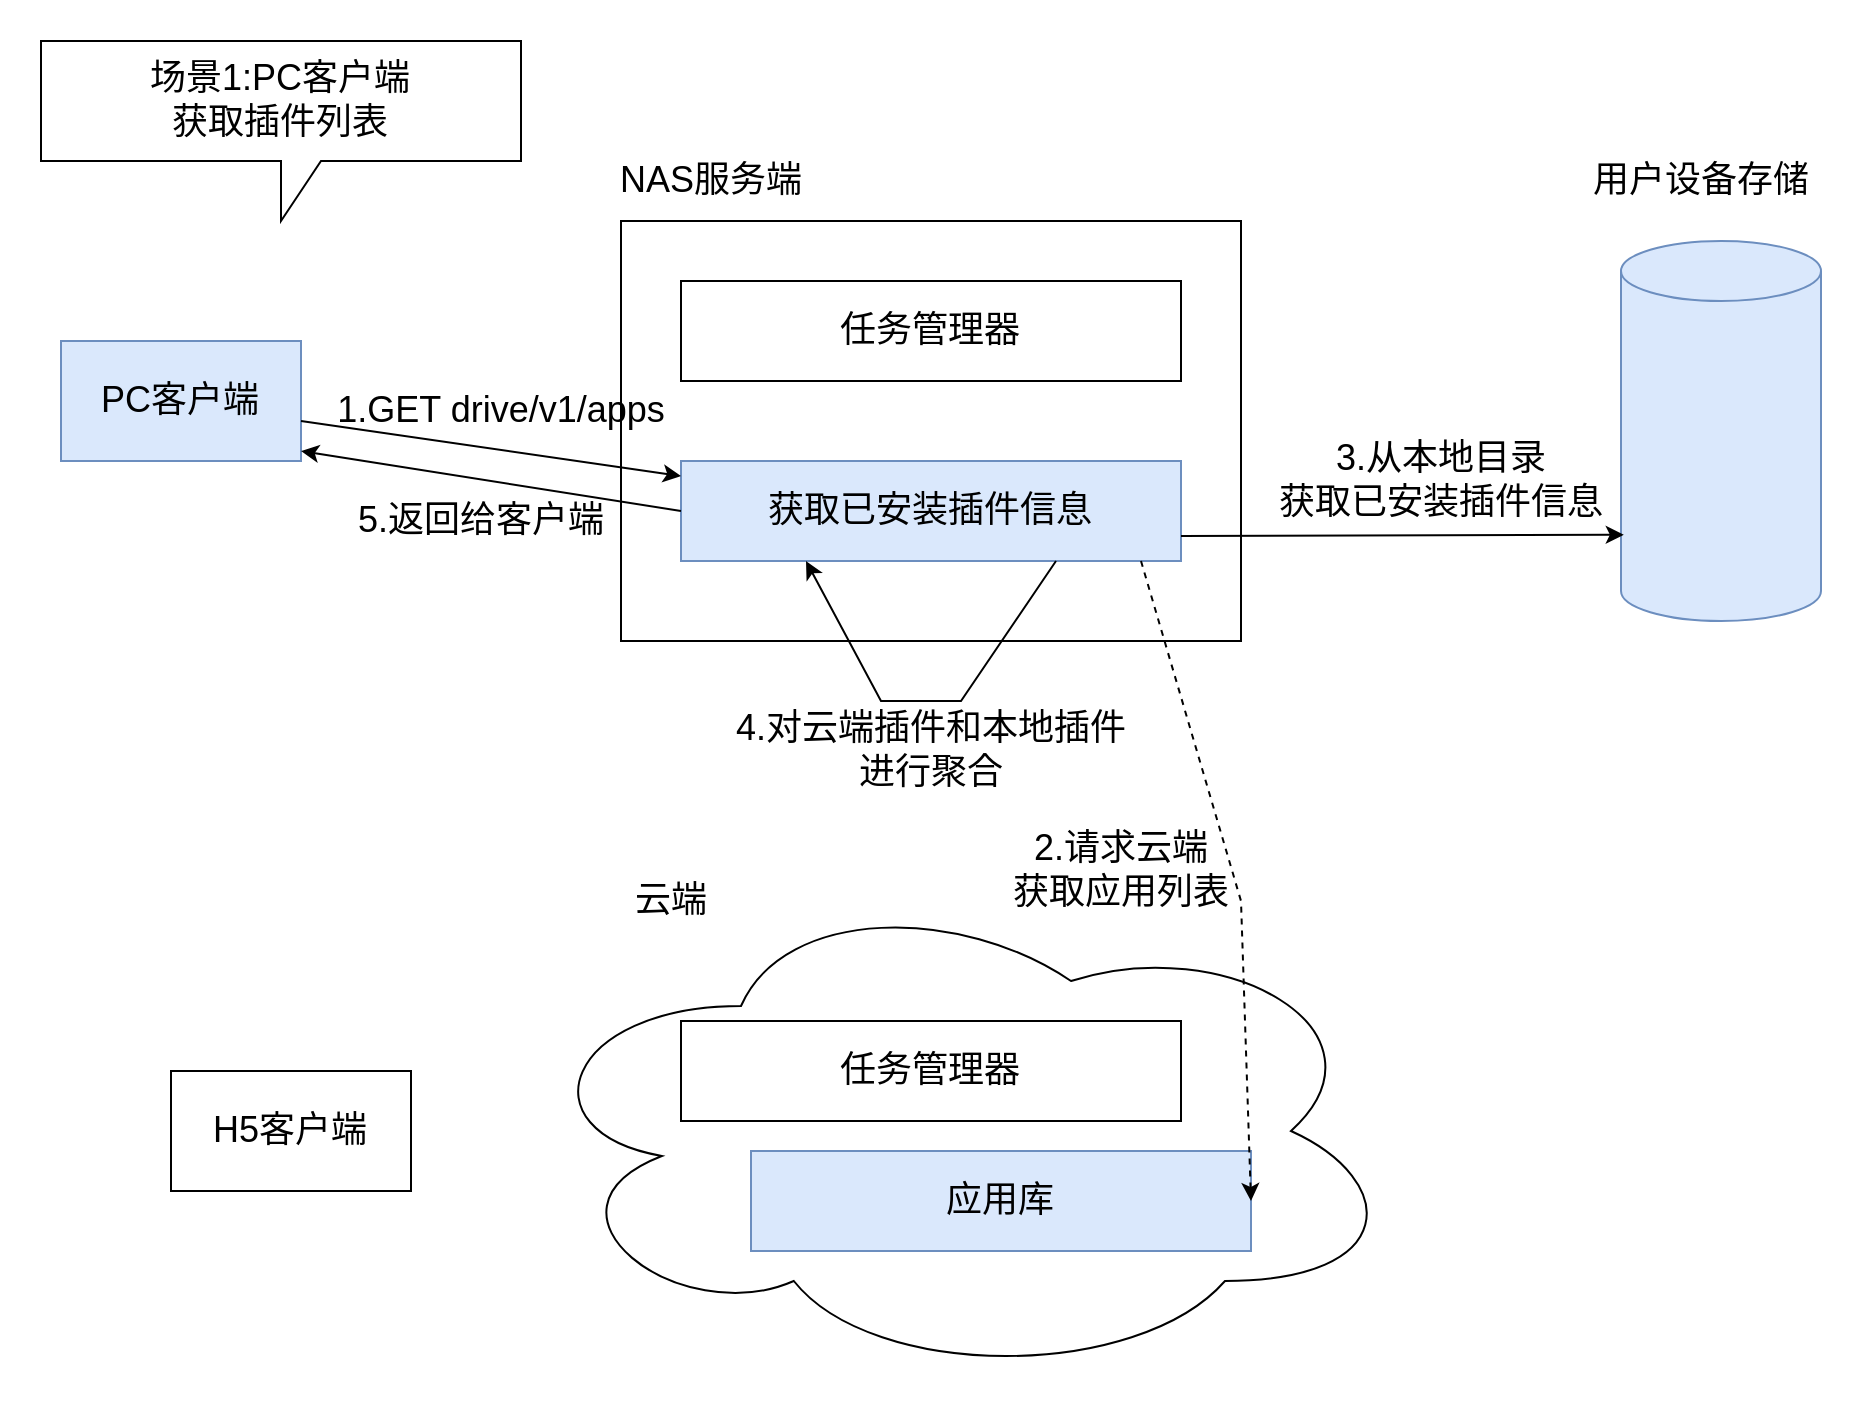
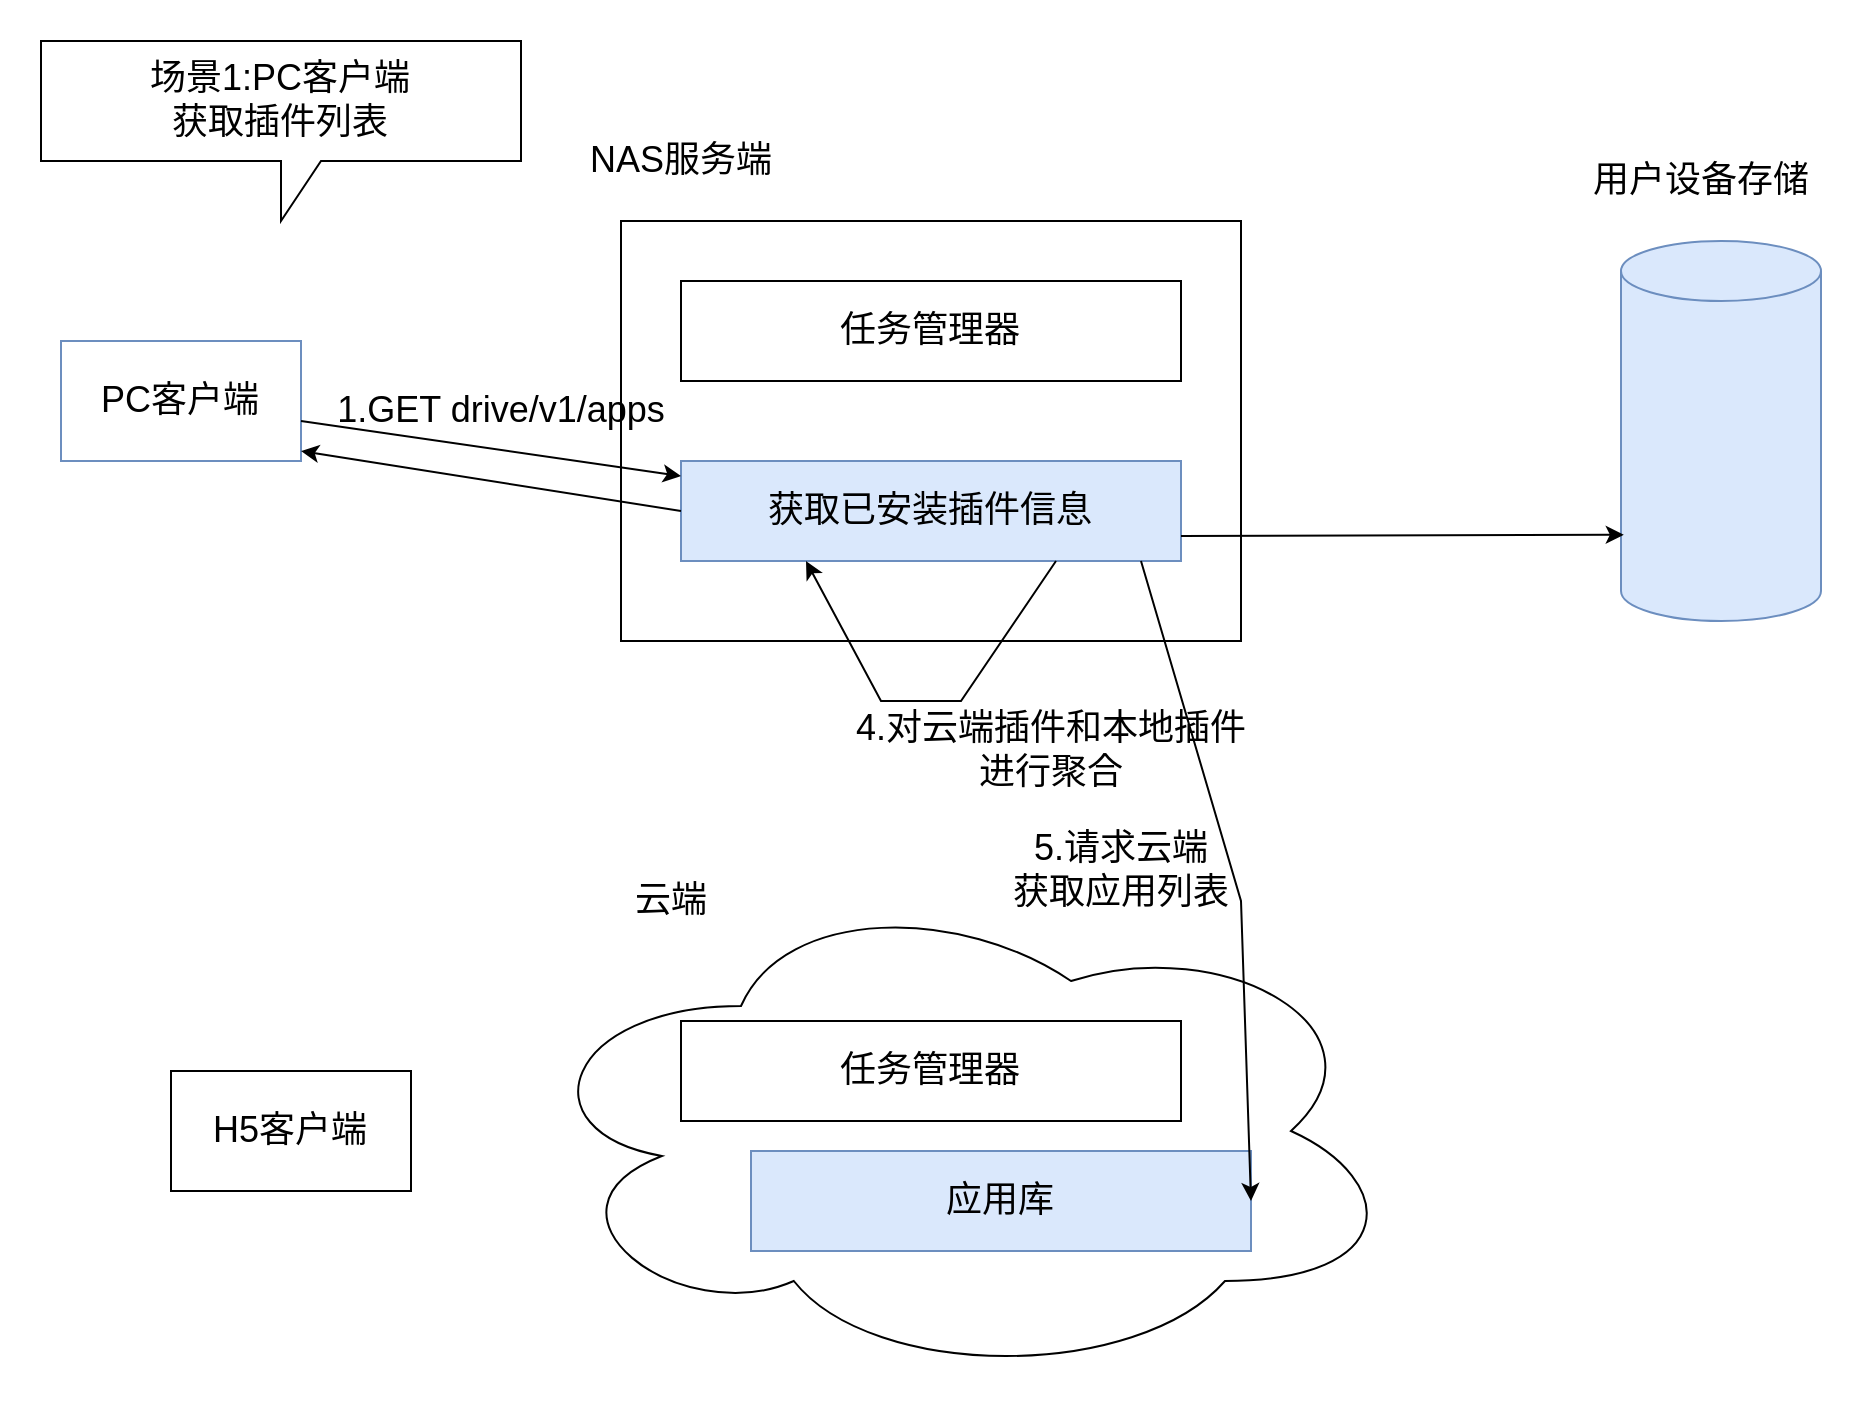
node "NAS服务端": moved (711, 181) -> (681, 161)
node "PC客户端": fillcolor #dae8fc -> #ffffff
node "3.从本地目录 获取已安装插件信息": removed
node "5.返回给客户端": removed
node "4.对云端插件和本地插件 进行聚合": moved (931, 751) -> (1051, 751)
edge "获取已安装插件信息" -> "应用库": style dashed -> solid
node "2.请求云端 获取应用列表": label "2.请求云端 获取应用列表" -> "5.请求云端 获取应用列表"
